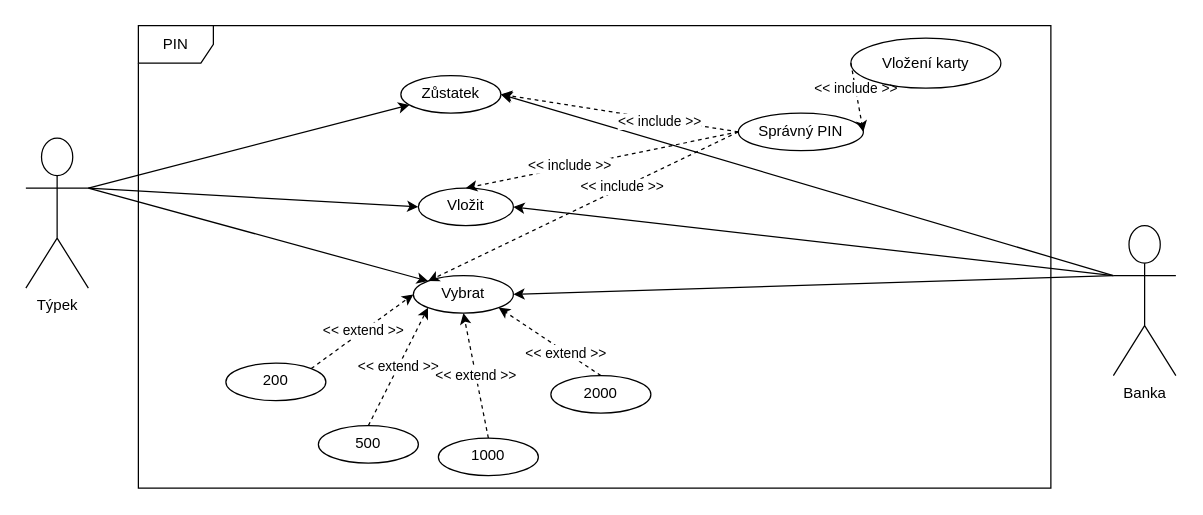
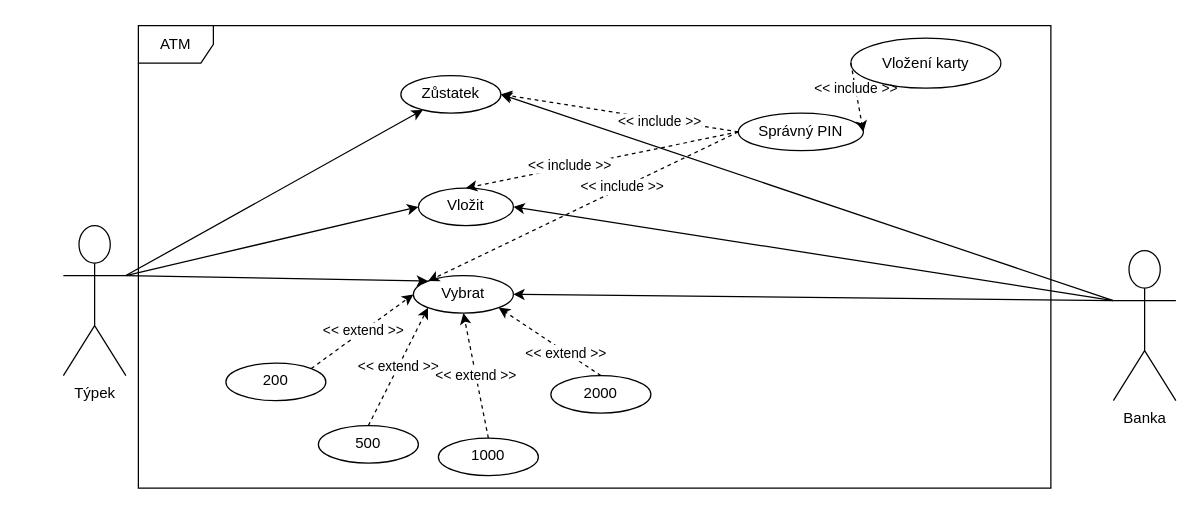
node "PIN": label "PIN" -> "ATM"
node "Týpek": moved (57, 213) -> (94, 301)
node "Banka": moved (1144, 301) -> (1144, 326)
